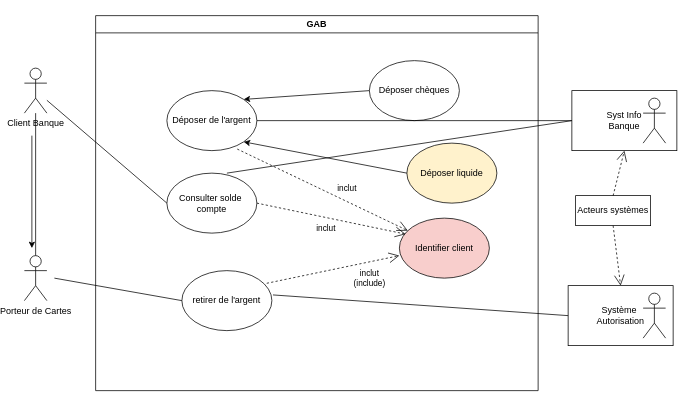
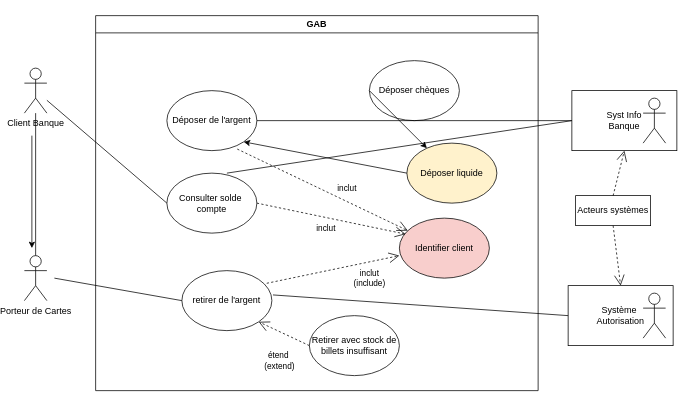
edge "Déposer chèques" -> "Déposer de l'argent": now "Déposer chèques" -> "Déposer liquide"
edge "Retirer avec stock de billets insuffisant" -> "retirer de l'argent": added, label "étend (extend)"
node "Retirer avec stock de billets insuffisant": added
